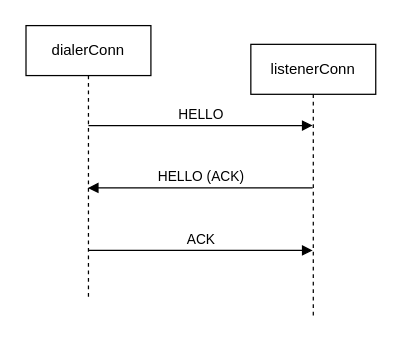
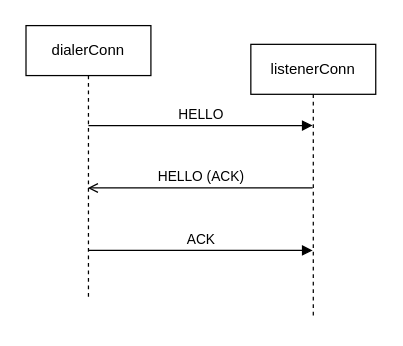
edge "listenerConn" -> "dialerConn": arrowhead block -> open
